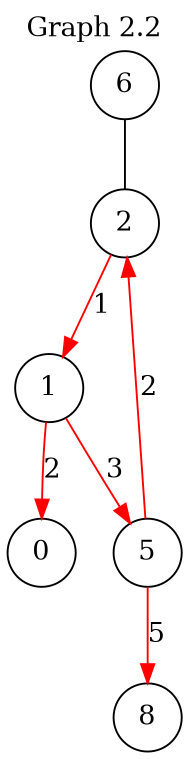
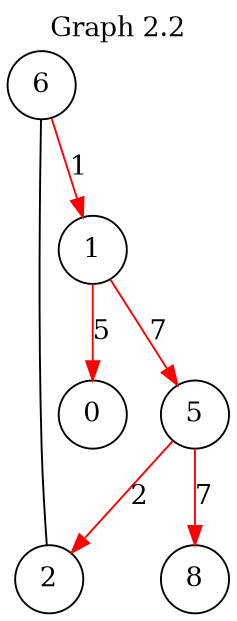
edge "2" -> "1": now "6" -> "1"
edge "1" -> "0": label "2" -> "5"
edge "1" -> "5": label "3" -> "7"
edge "5" -> "8": label "5" -> "7"
